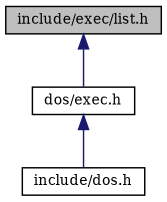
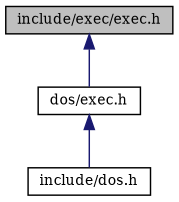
node "include/exec/list.h": label "include/exec/list.h" -> "include/exec/exec.h"
